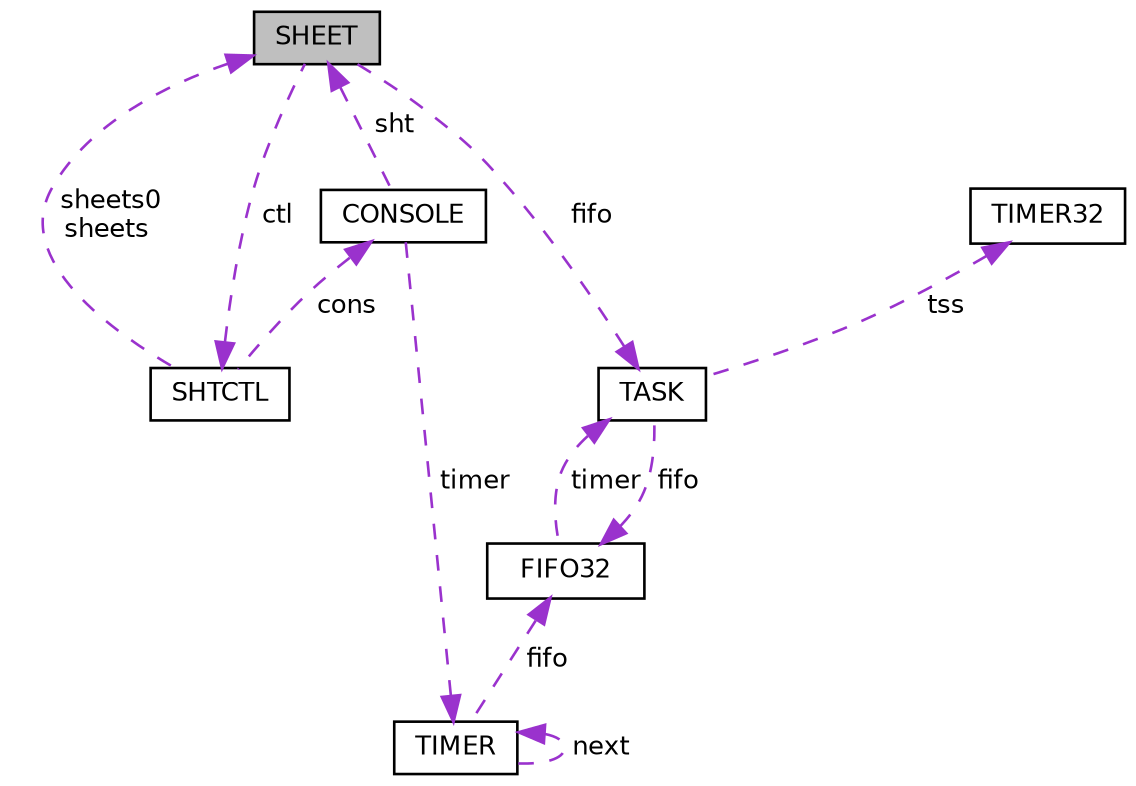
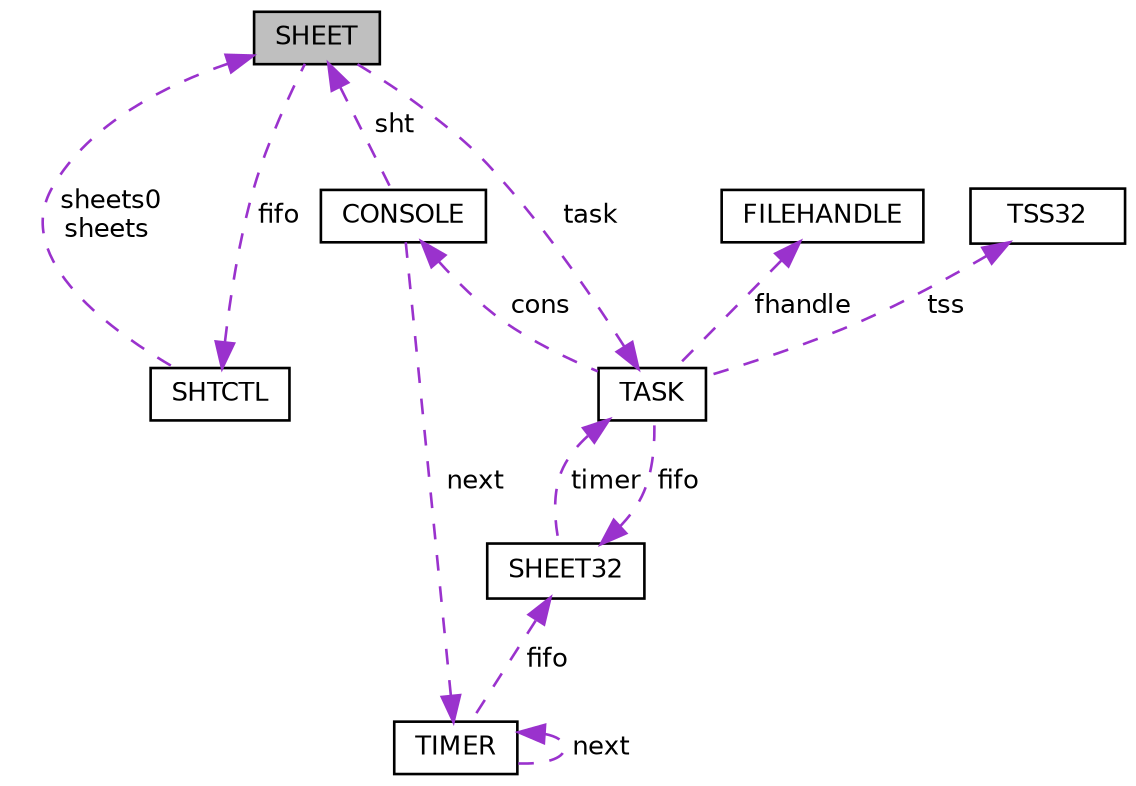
edge "SHEET" -> "SHTCTL": label " ctl" -> " fifo"
edge "SHEET" -> "TASK": label " fifo" -> " task"
node "FILEHANDLE": added
node "TIMER32": label "TIMER32" -> "TSS32"
edge "SHTCTL" -> "CONSOLE": now "TASK" -> "CONSOLE"
edge "CONSOLE" -> "TIMER": label " timer" -> " next"
node "FIFO32": label "FIFO32" -> "SHEET32"
